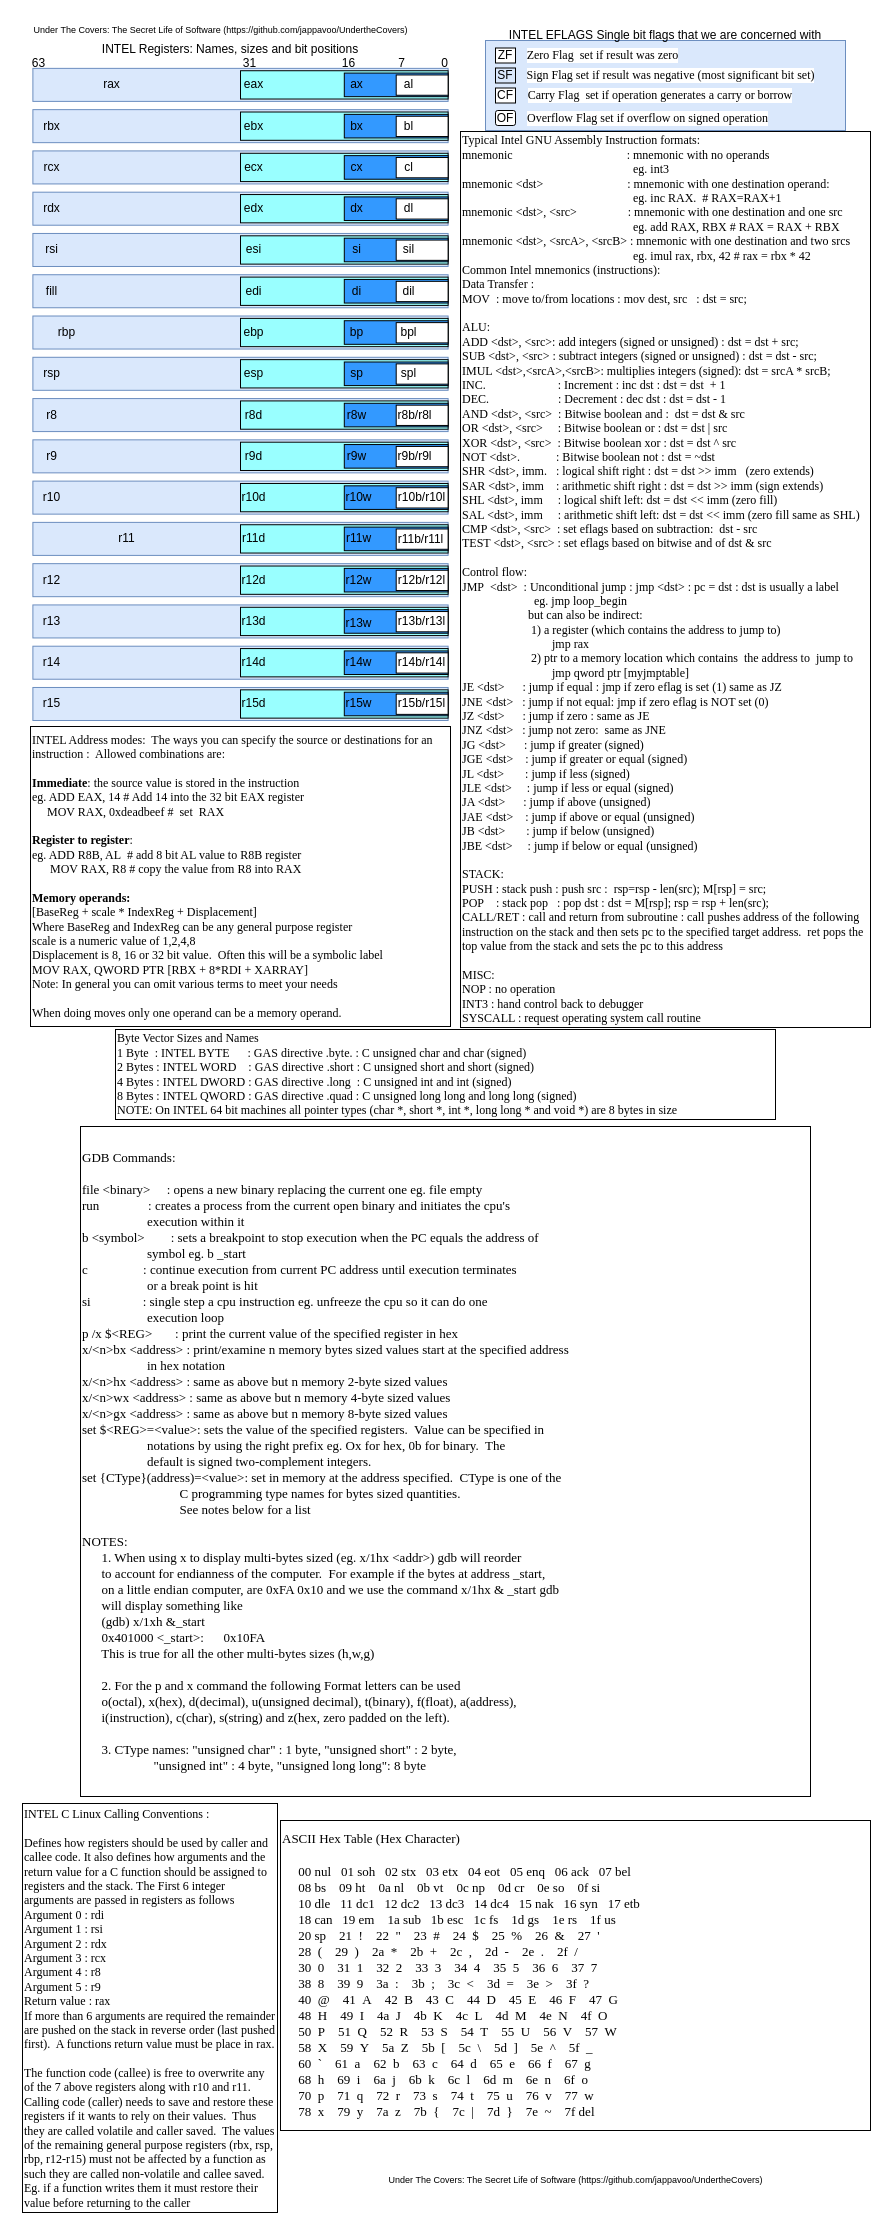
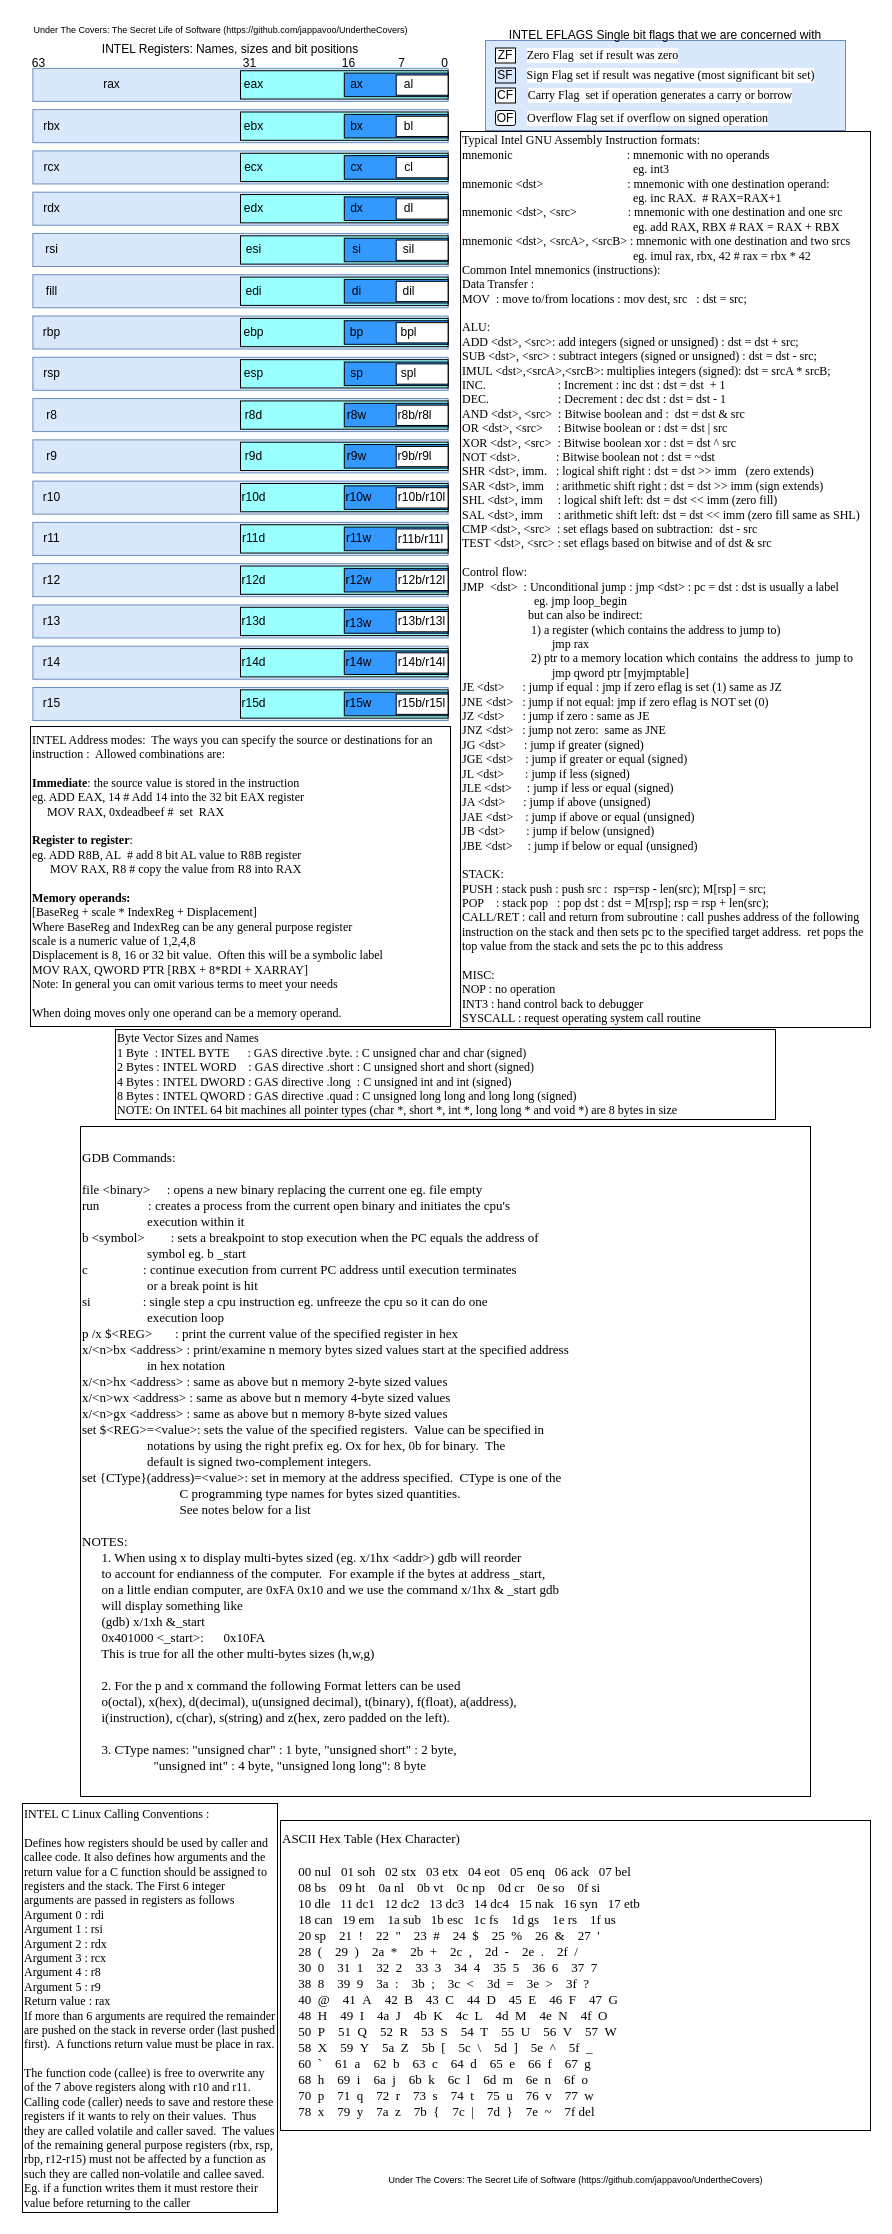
node "rbp": moved (67, 333) -> (52, 333)
node "r11": moved (127, 539) -> (52, 539)
